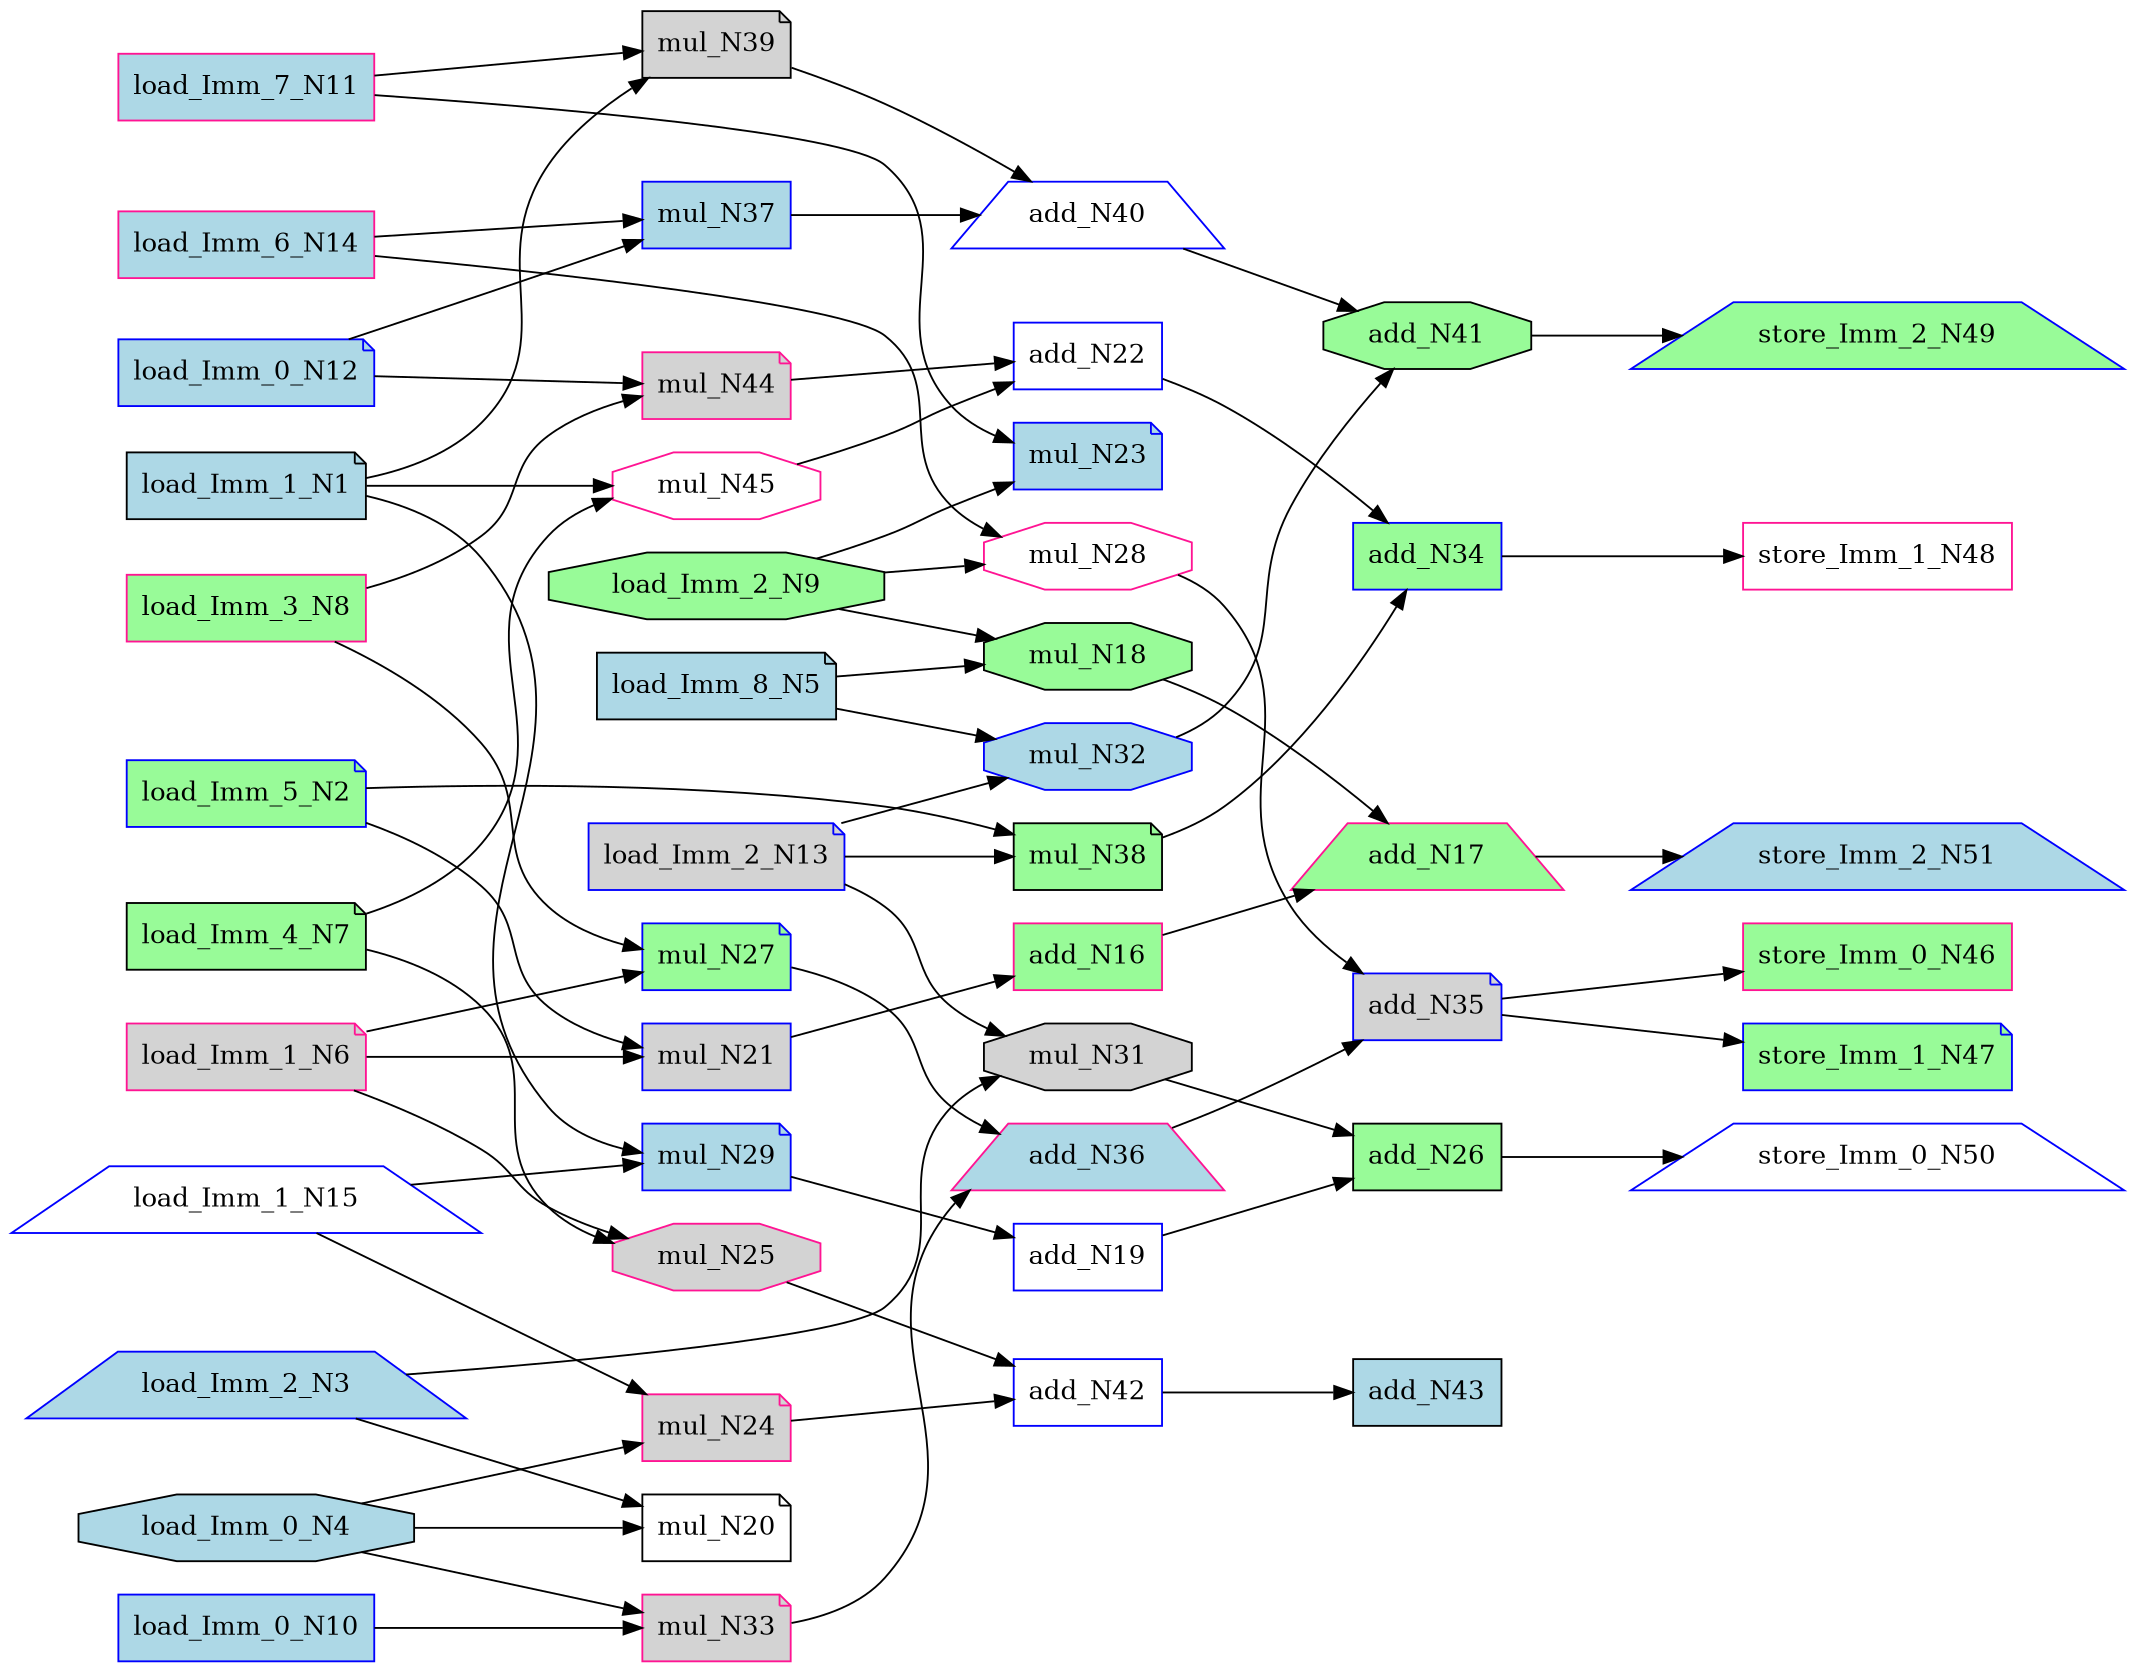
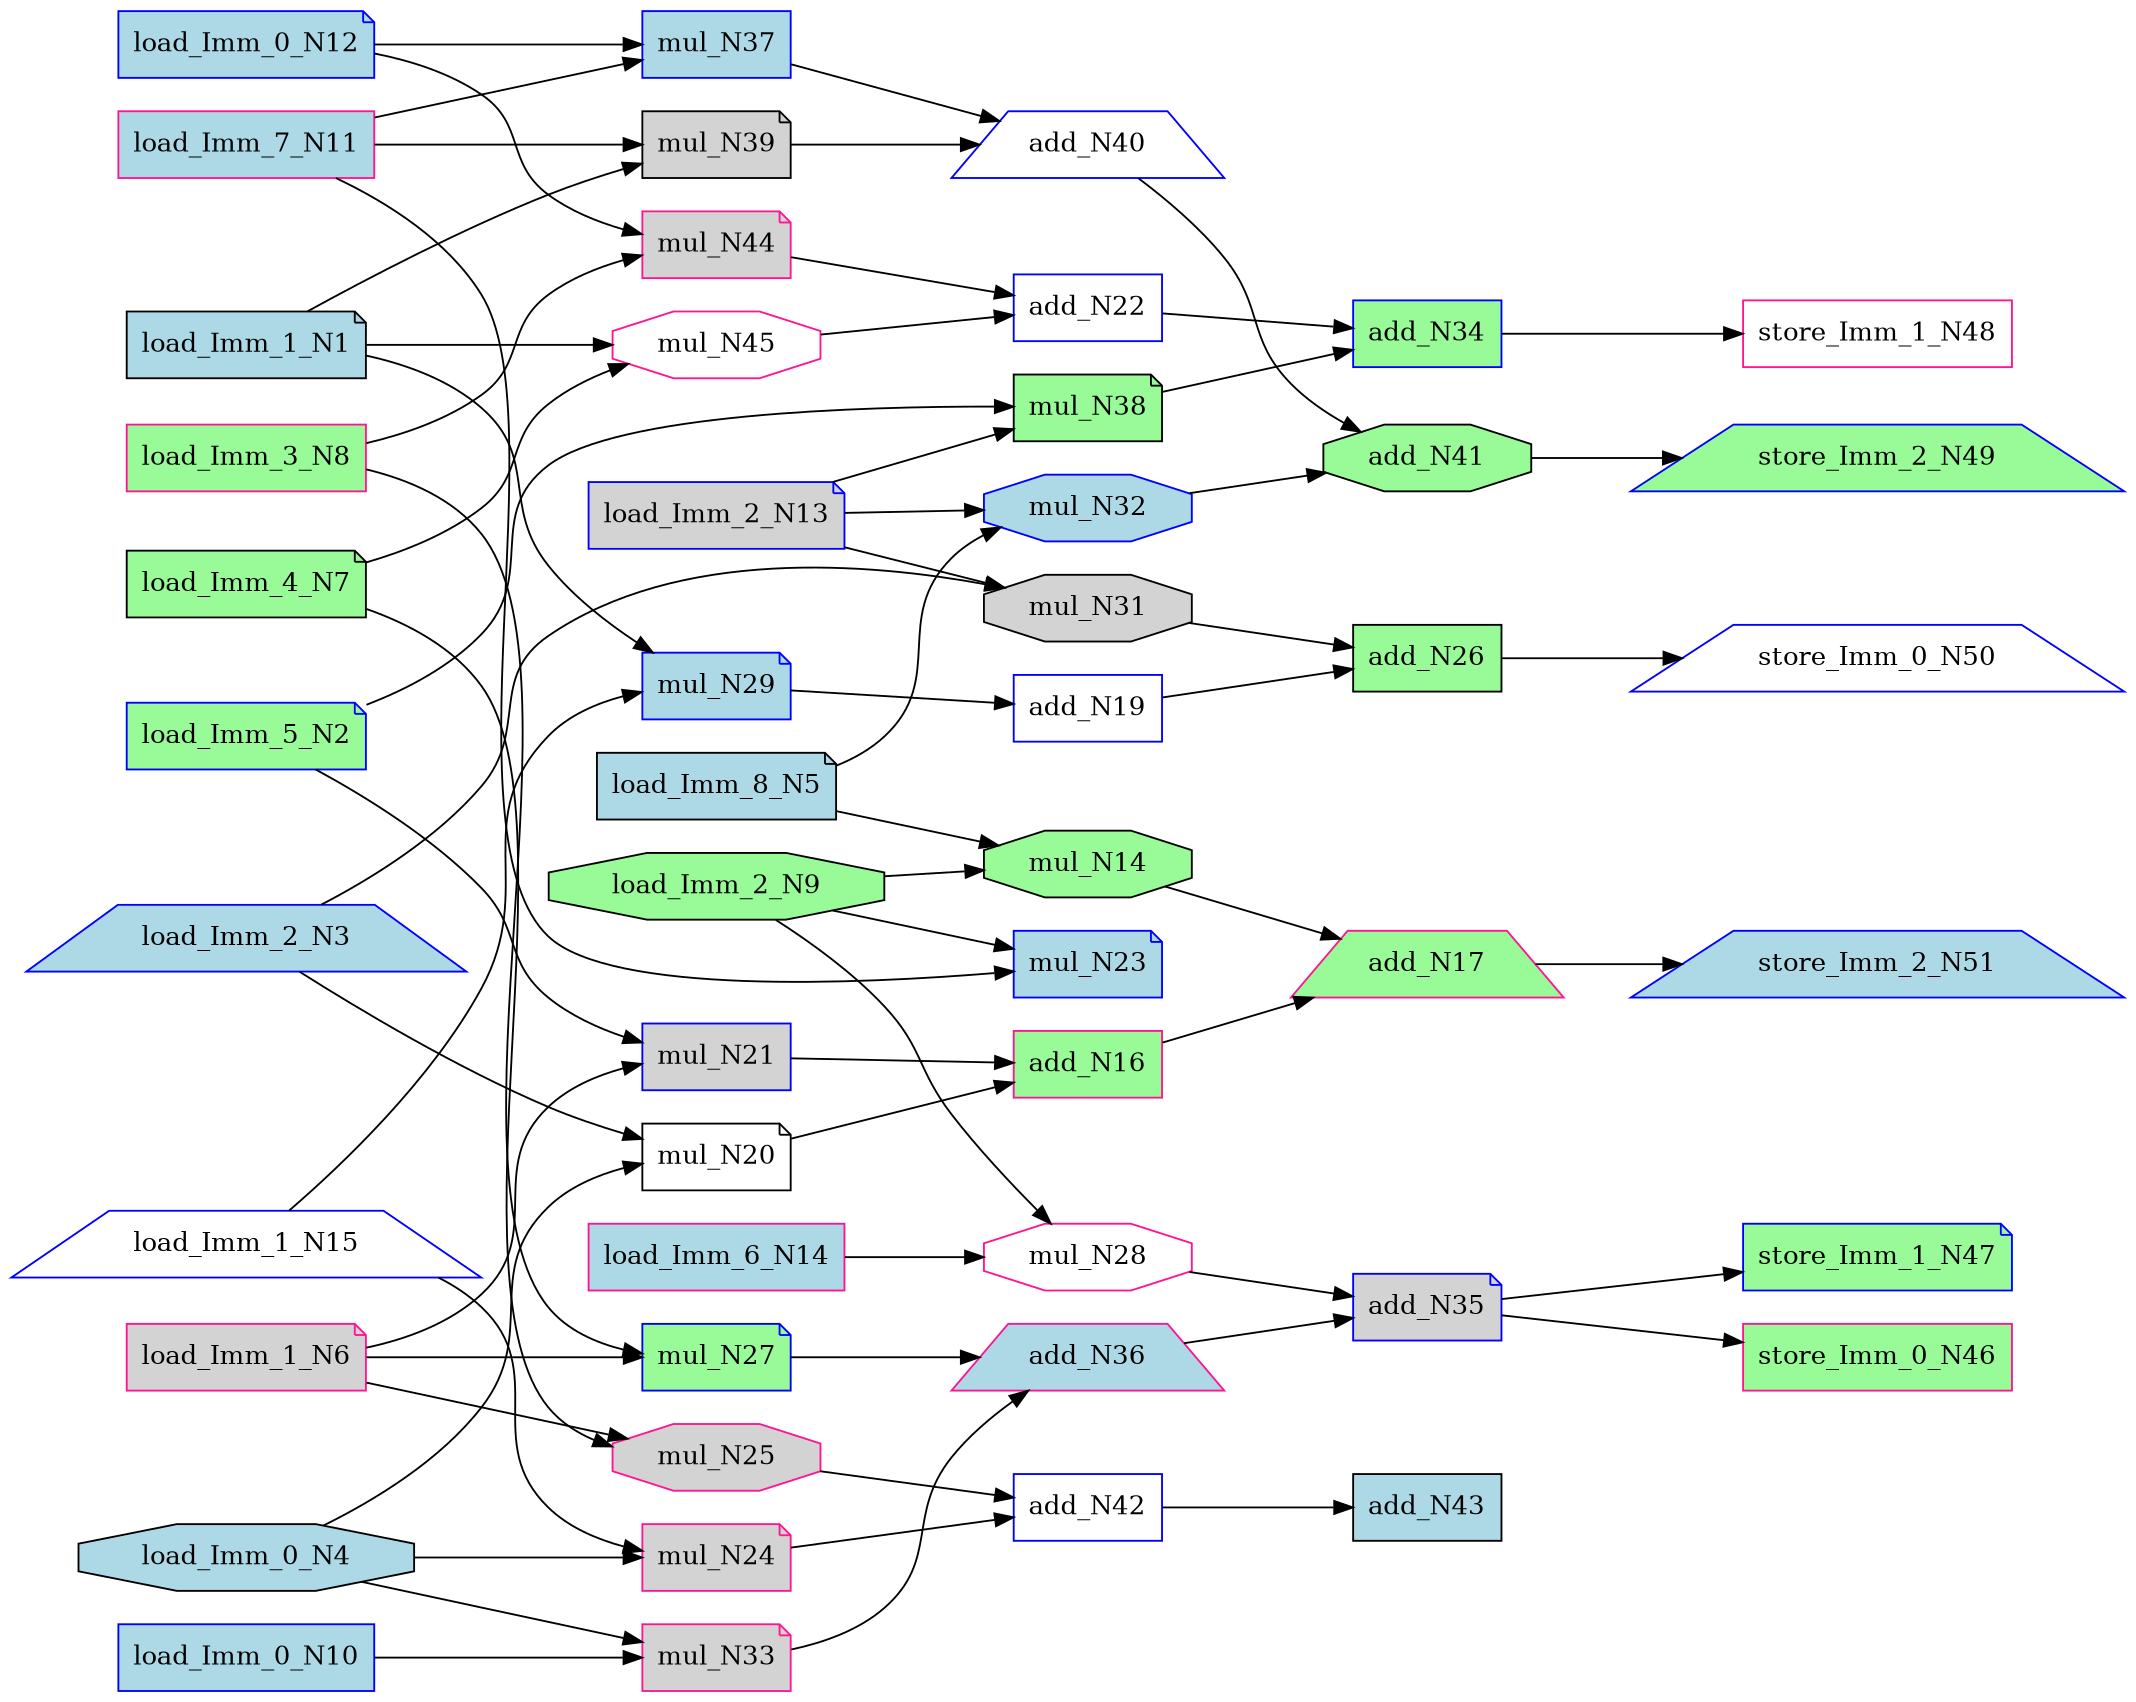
edge "load_Imm_6_N14" -> "mul_N37": now "load_Imm_7_N11" -> "mul_N37"
node "mul_N18": label "mul_N18" -> "mul_N14"
edge "mul_N20" -> "add_N16": added
